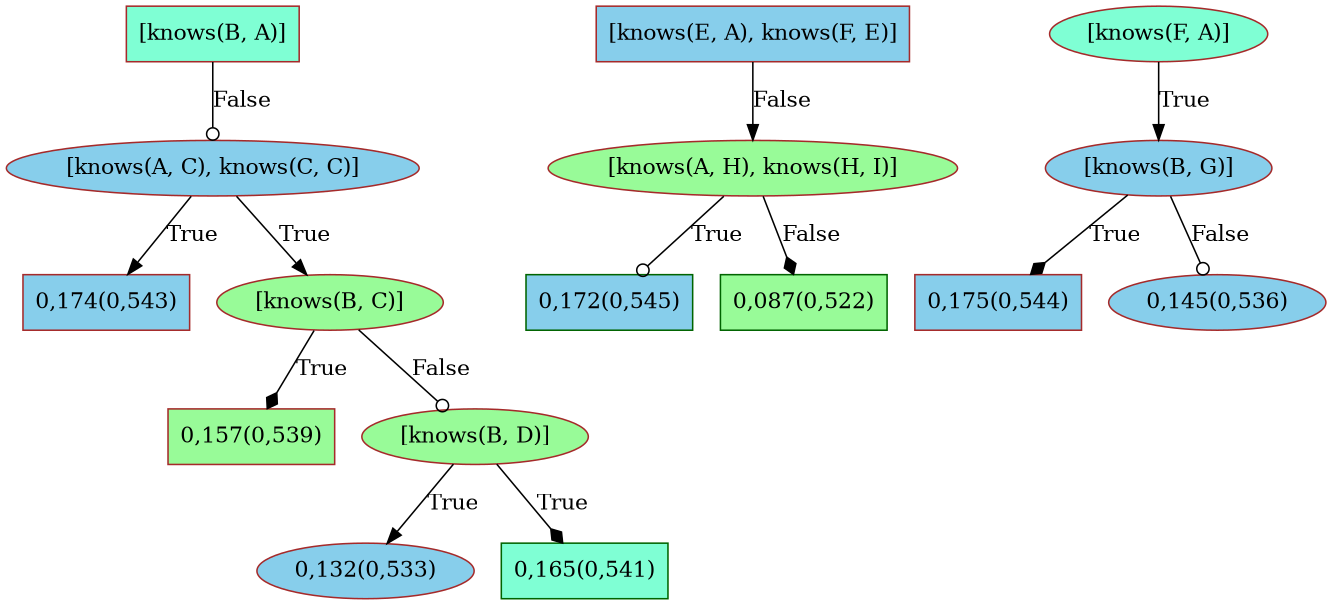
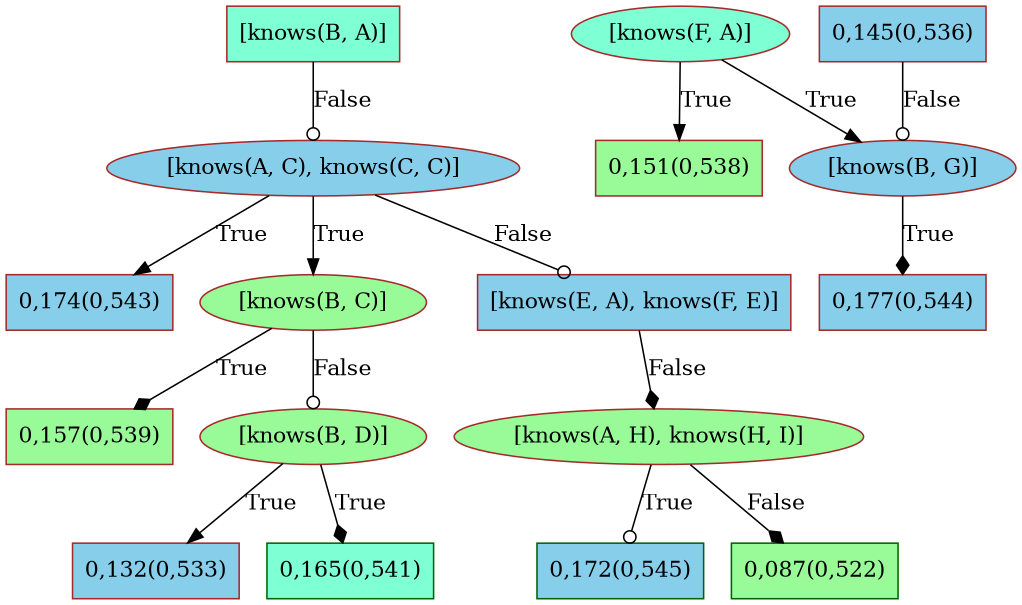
edge "[knows(E, A), knows(F, E)]" -> "[knows(A, H), knows(H, I)]": arrowhead normal -> diamond
node "0,151(0,538)": added
edge "[knows(B, G)]" -> "0,145(0,536)": reversed
edge "[knows(A, C), knows(C, C)]" -> "[knows(E, A), knows(F, E)]": added, label "False"
node "0,175(0,544)": label "0,175(0,544)" -> "0,177(0,544)"
node "0,145(0,536)": shape ellipse -> box
node "0,132(0,533)": shape ellipse -> box
